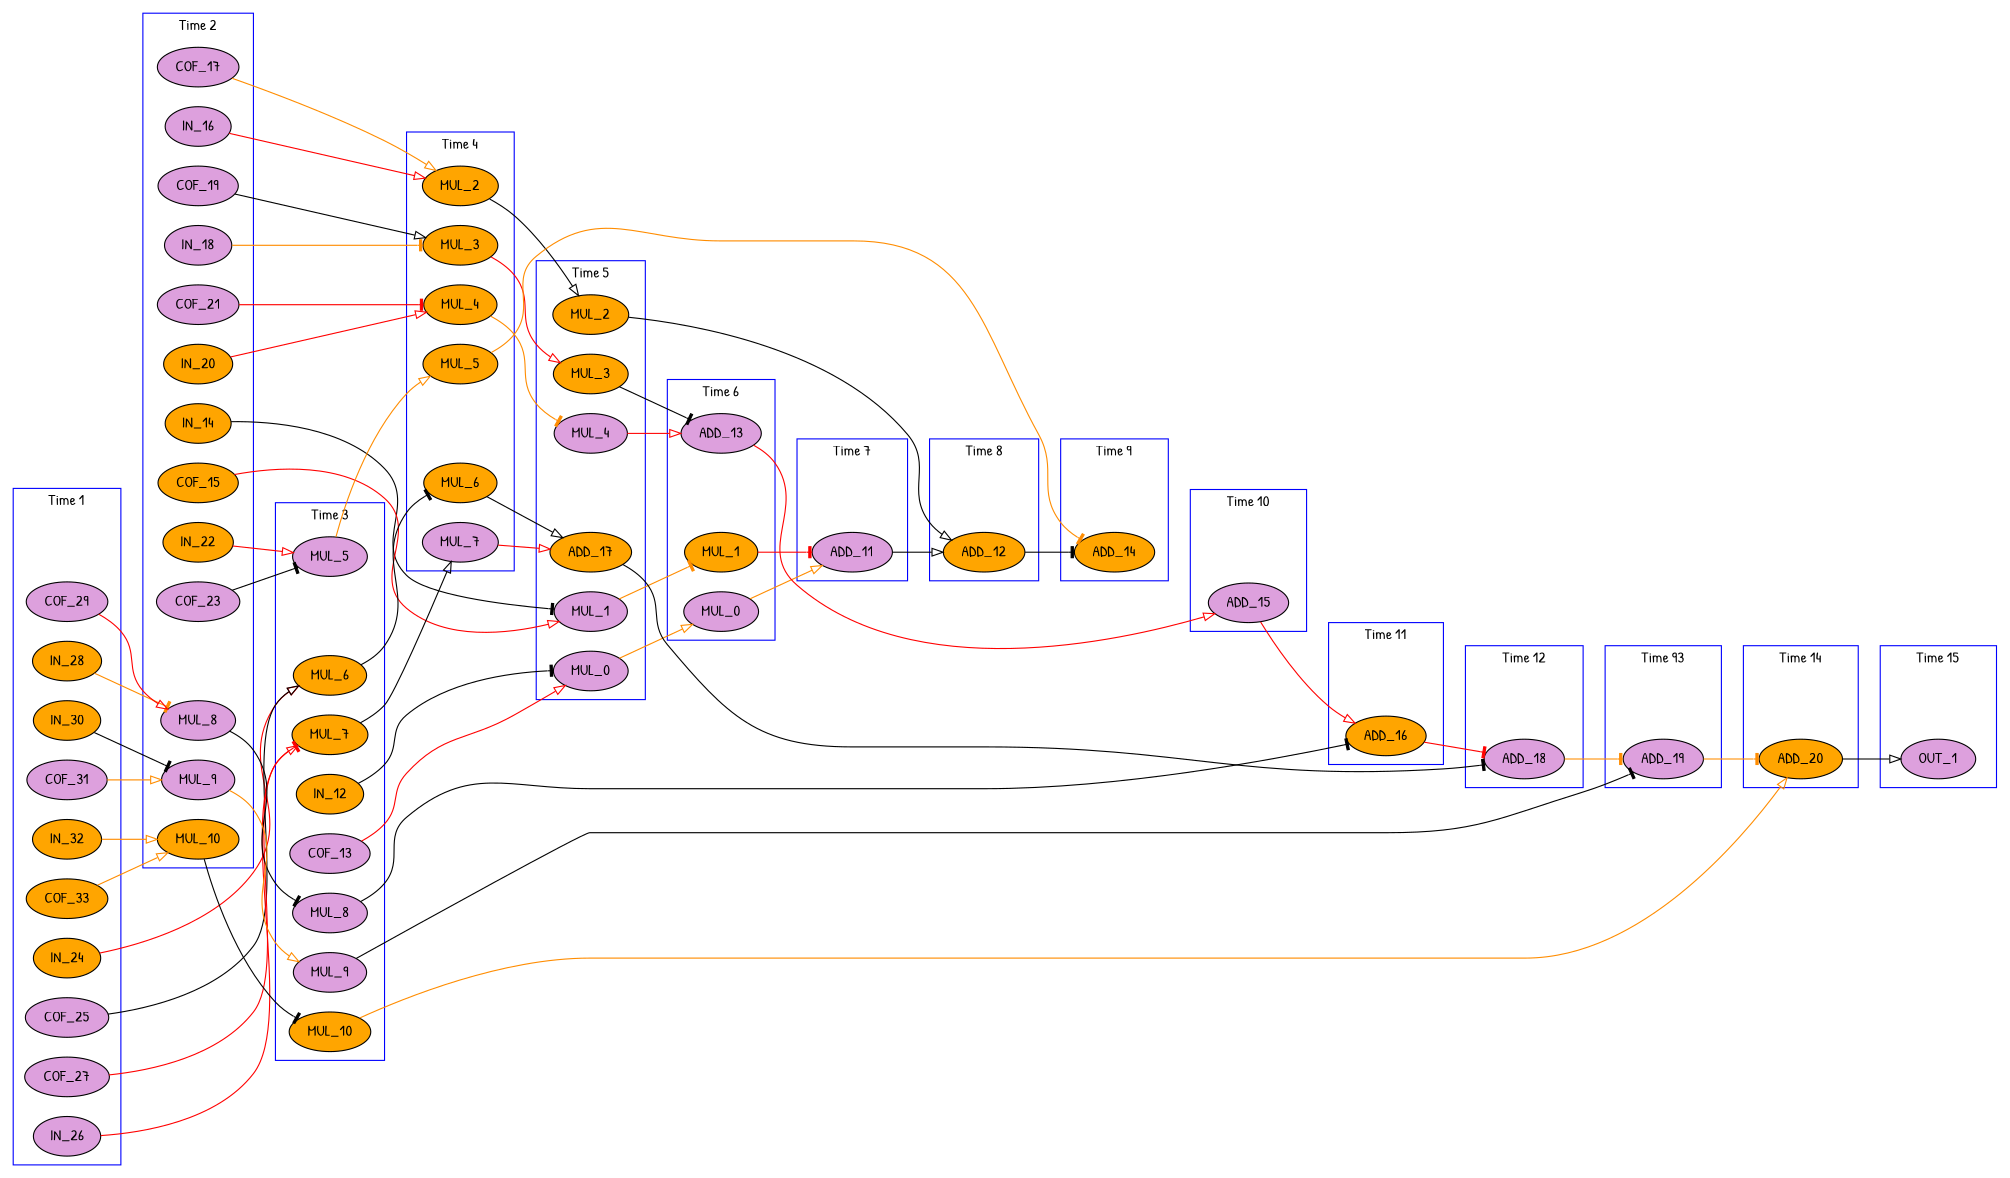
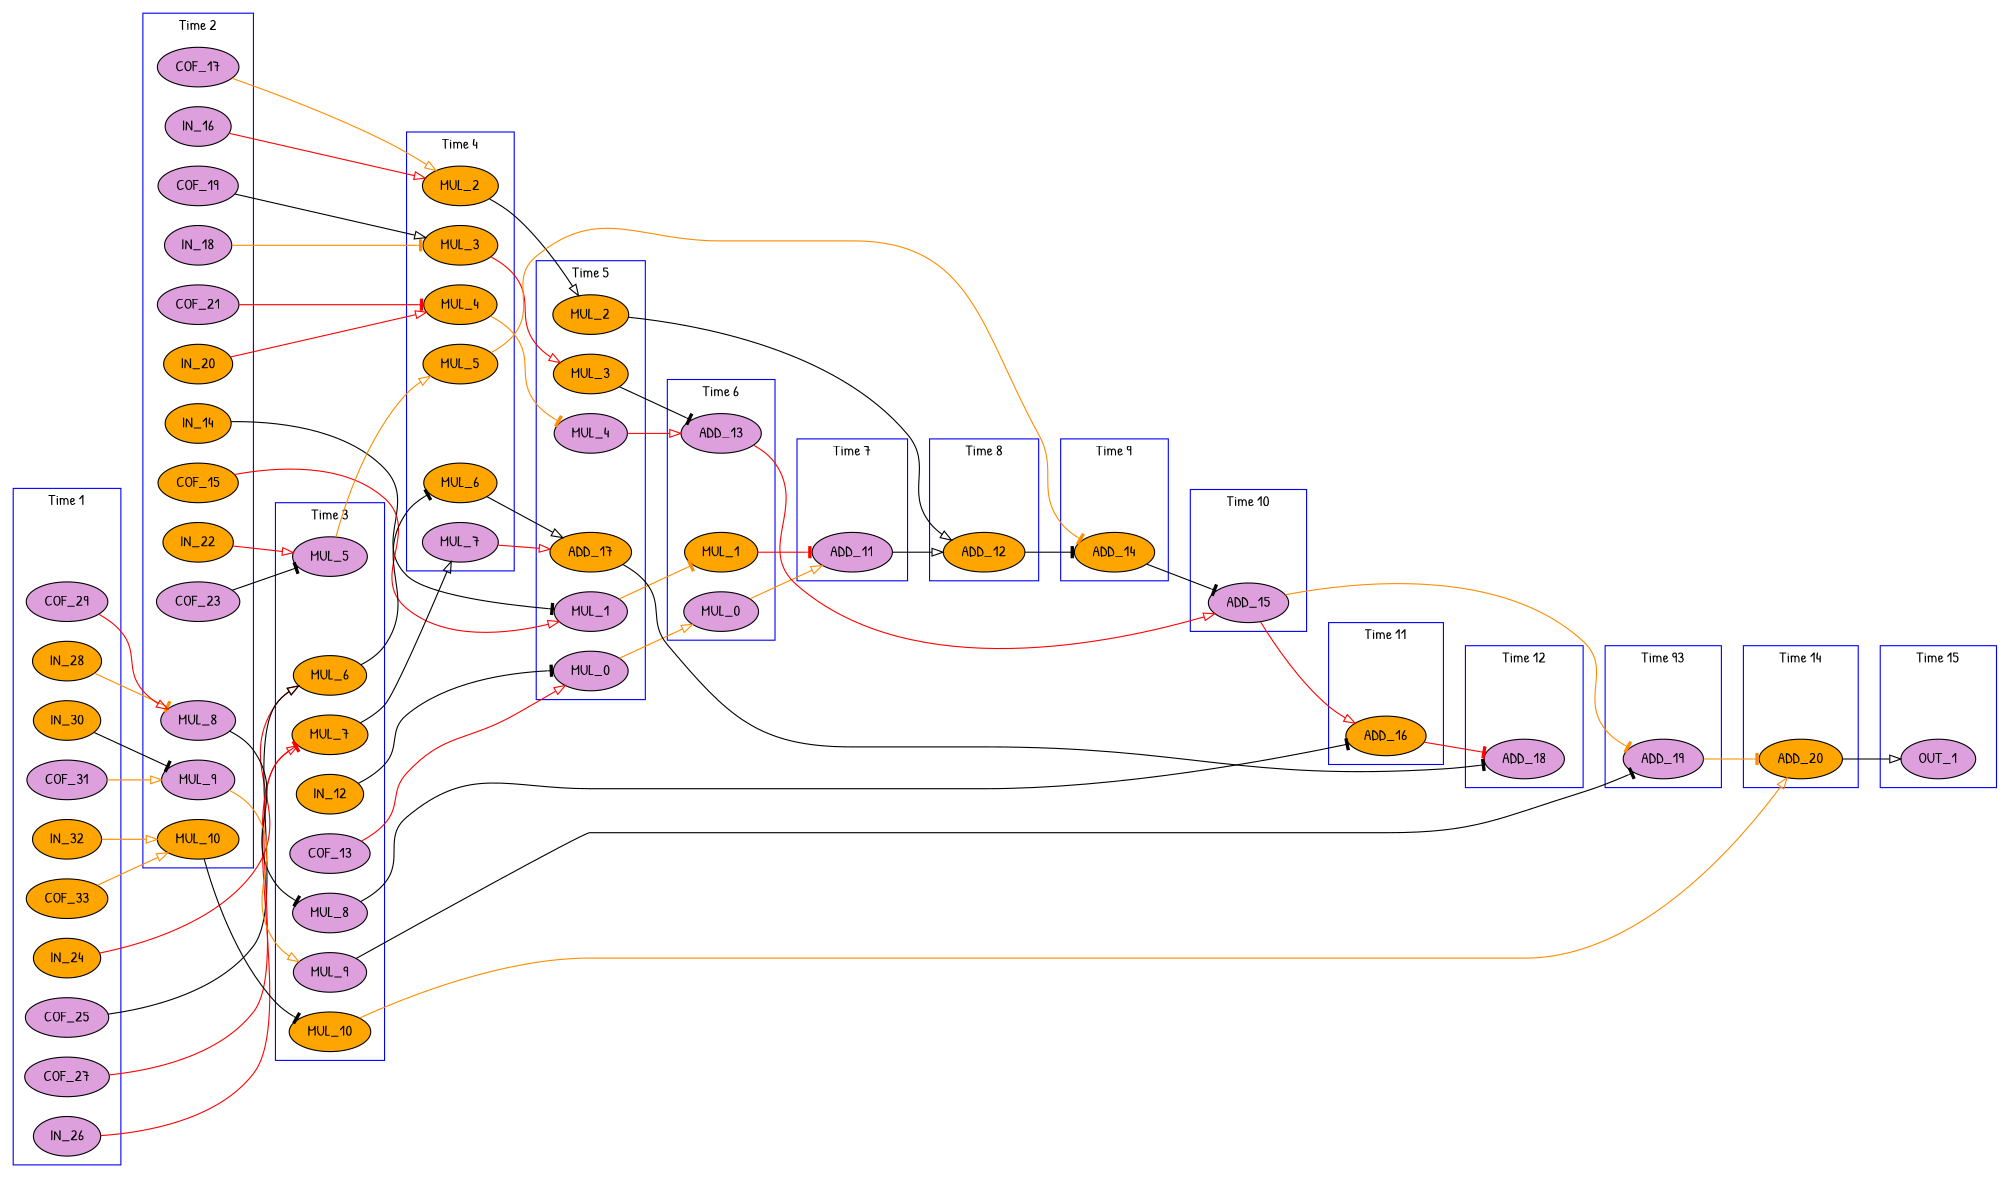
edge "ADD_14" -> "ADD_15": added
edge "ADD_18" -> "ADD_19": now "ADD_15" -> "ADD_19"
